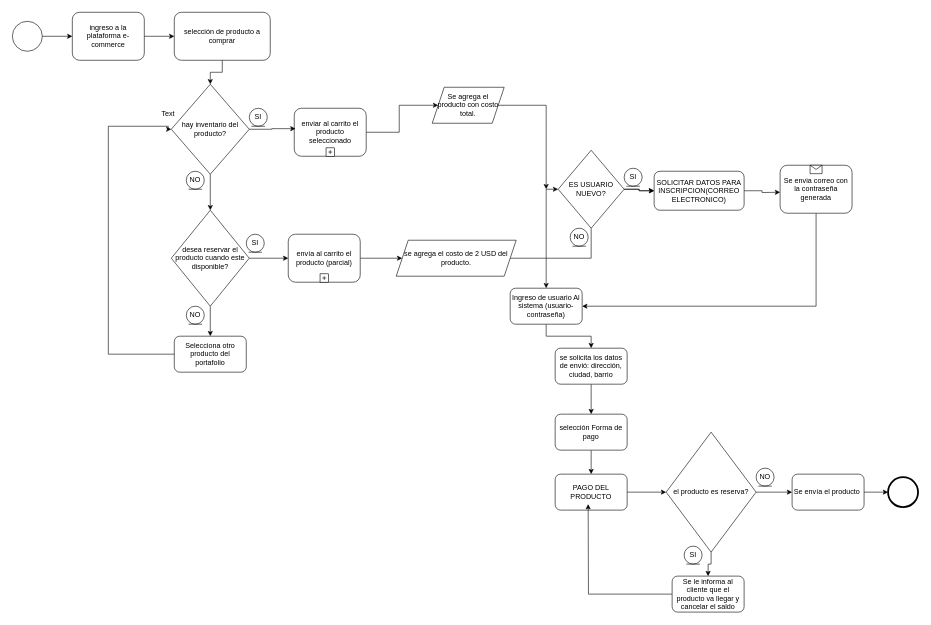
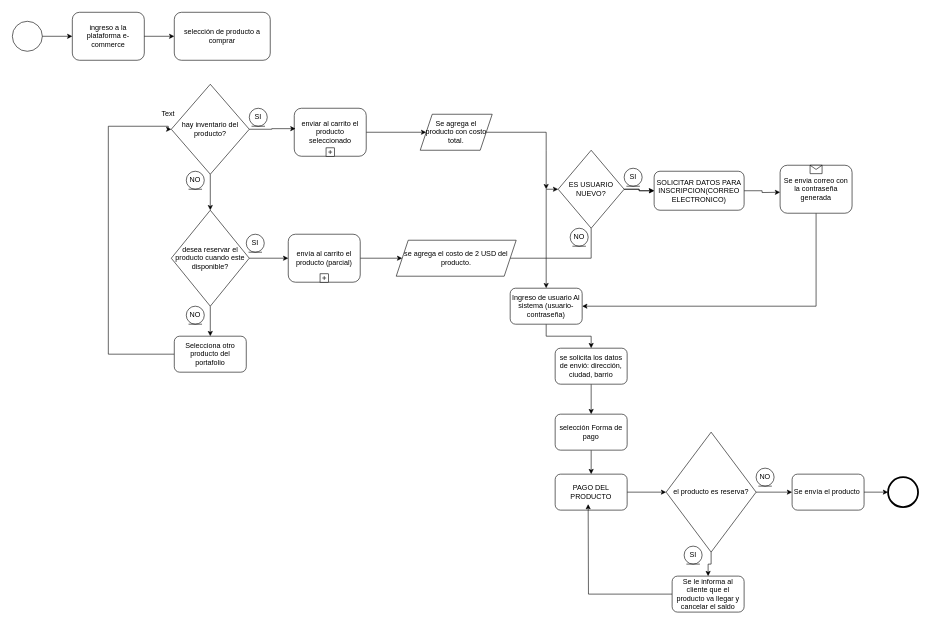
edge "selección de producto a comprar" -> "hay inventario del producto?": removed
node "Se agrega el producto con costo total.": moved (468, 105) -> (456, 132)
